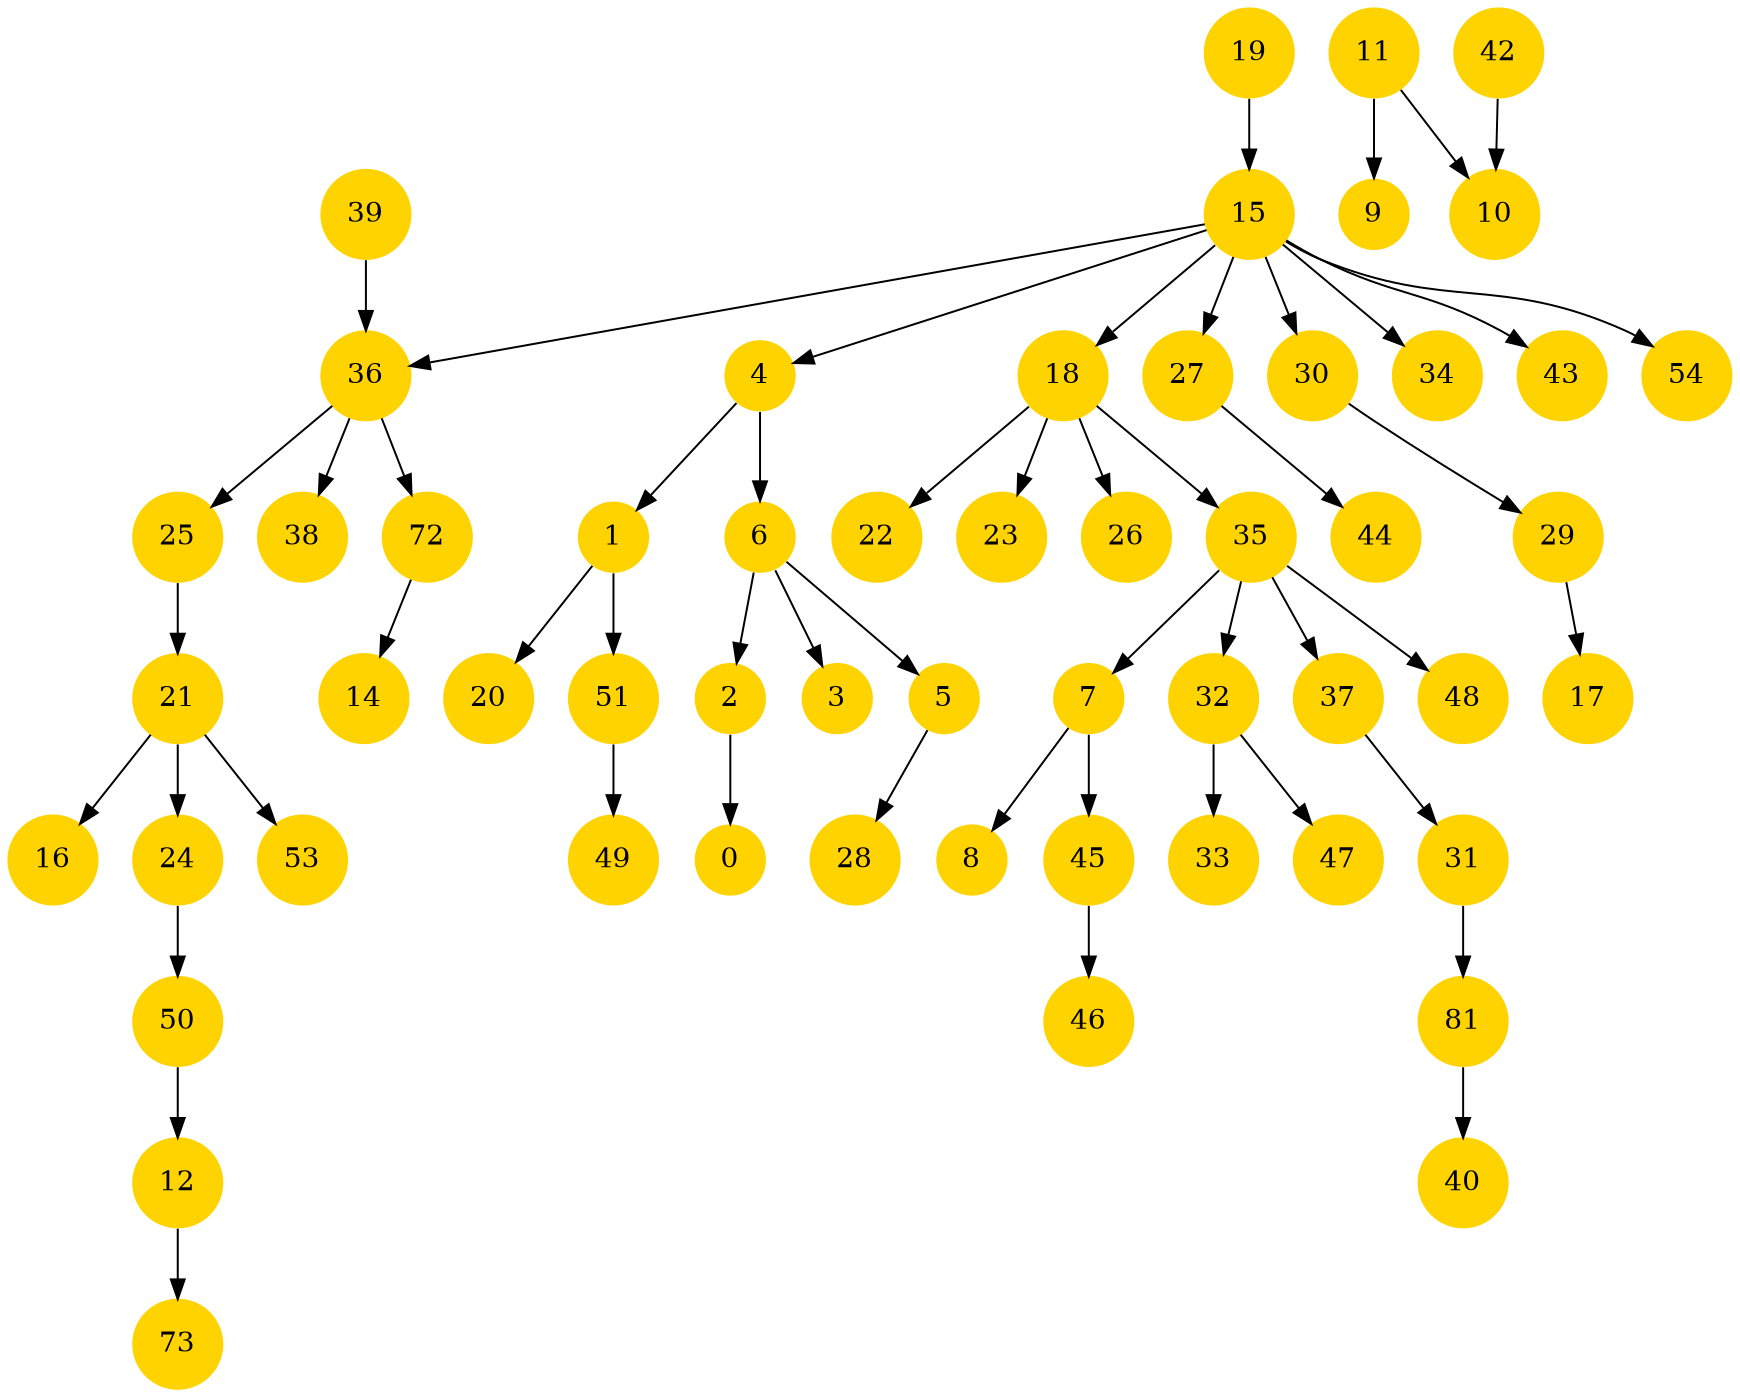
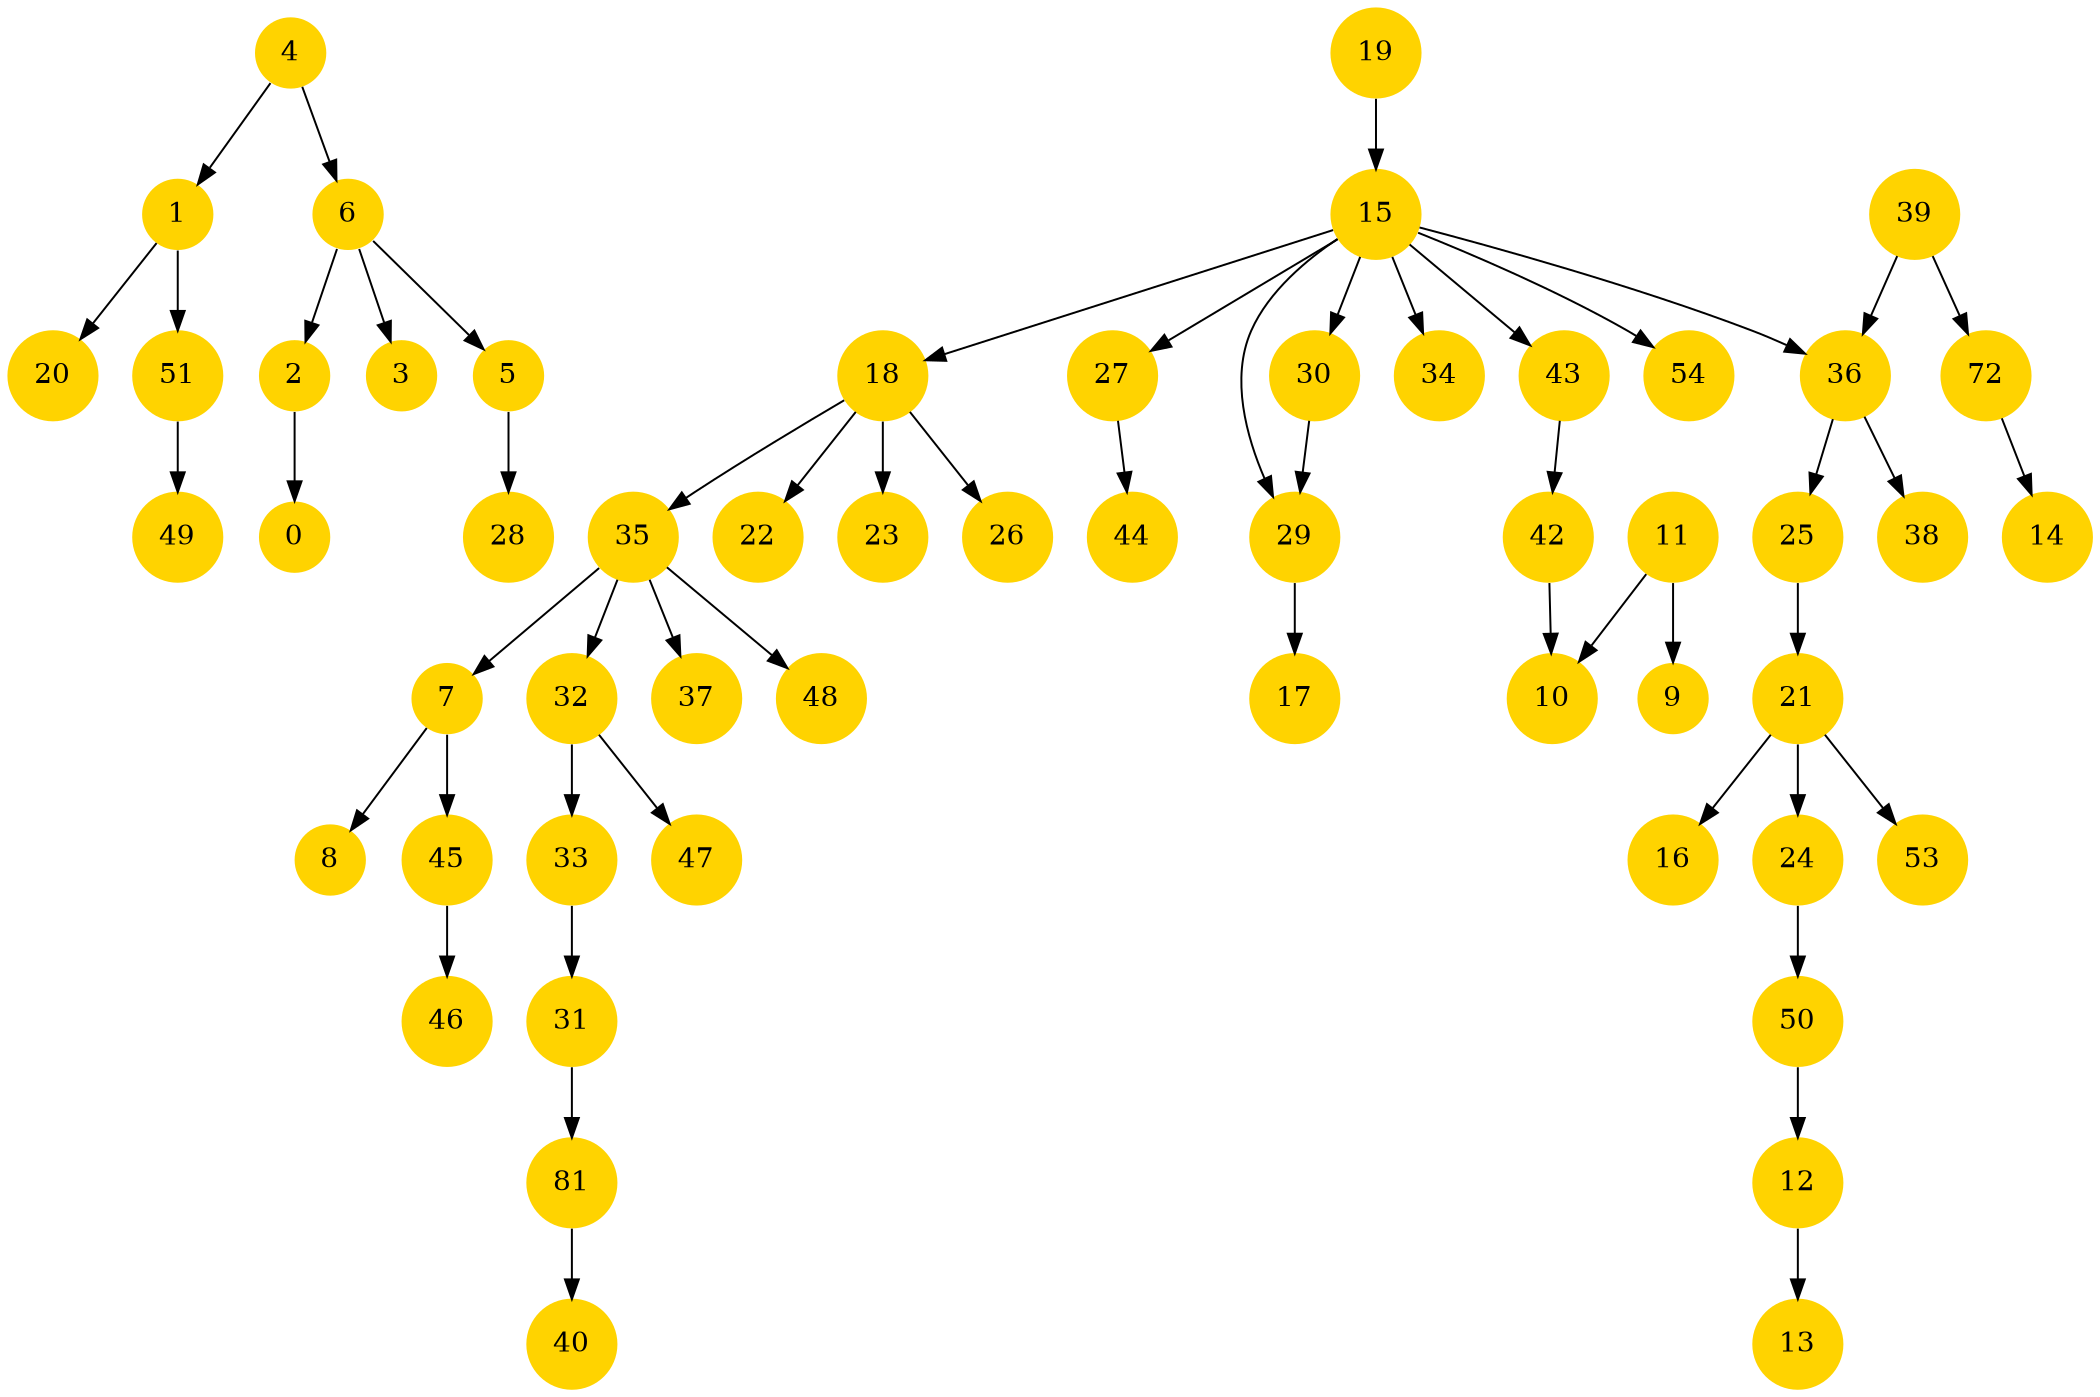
edge "15" -> "4": now "15" -> "29"
edge "43" -> "42": added
edge "36" -> "72": now "39" -> "72"
edge "37" -> "31": now "33" -> "31"
node "73": label "73" -> "13"
